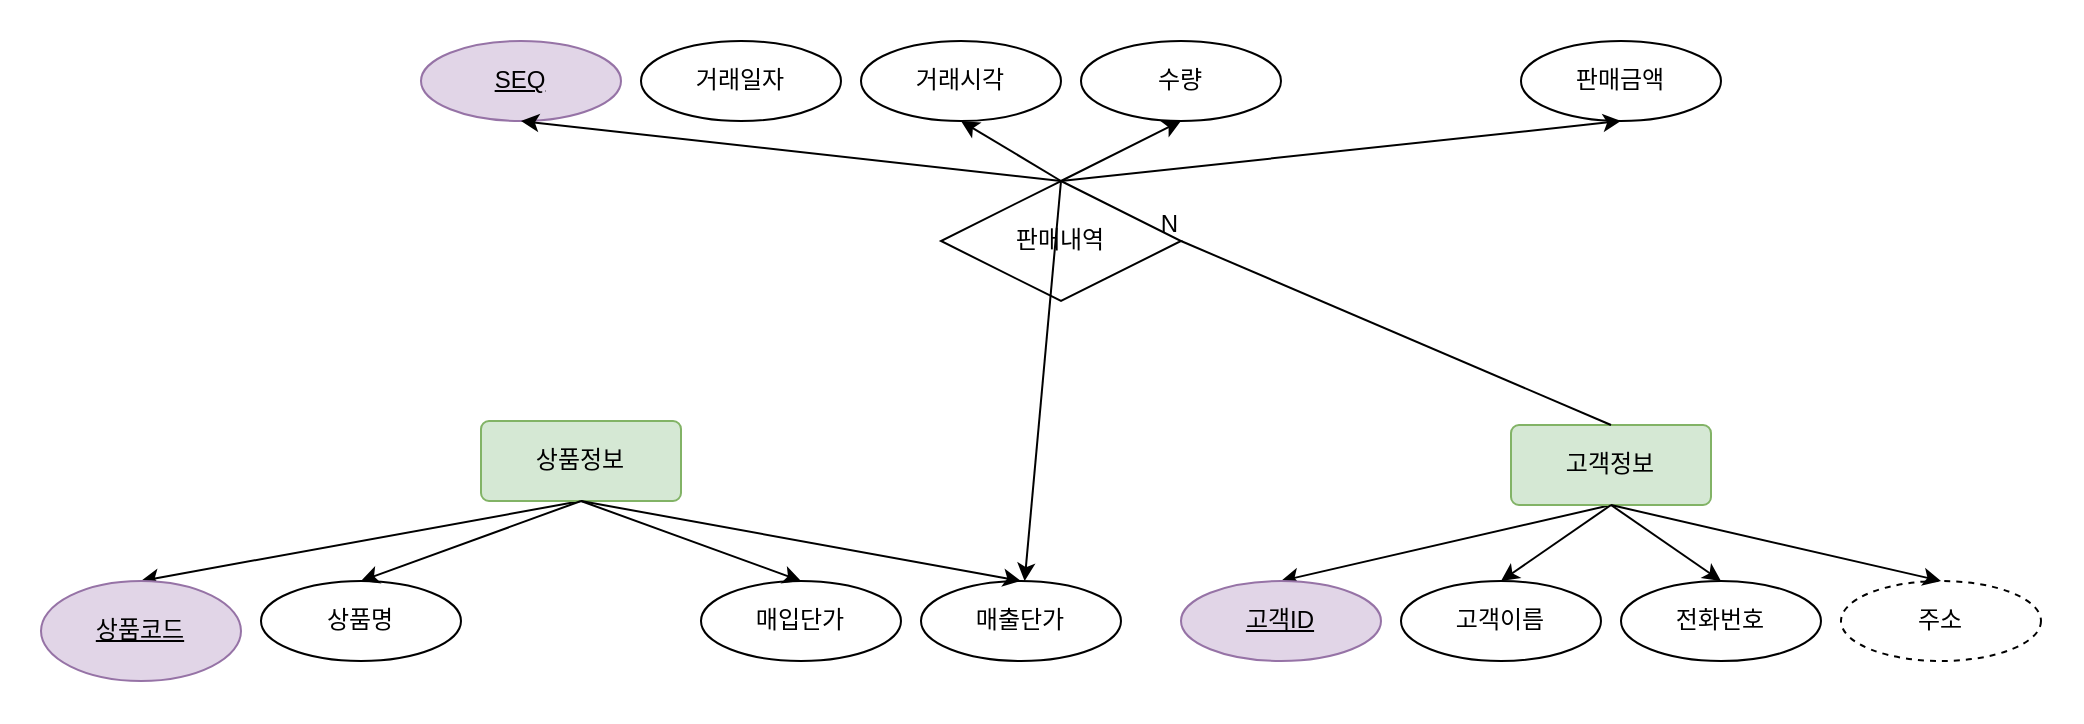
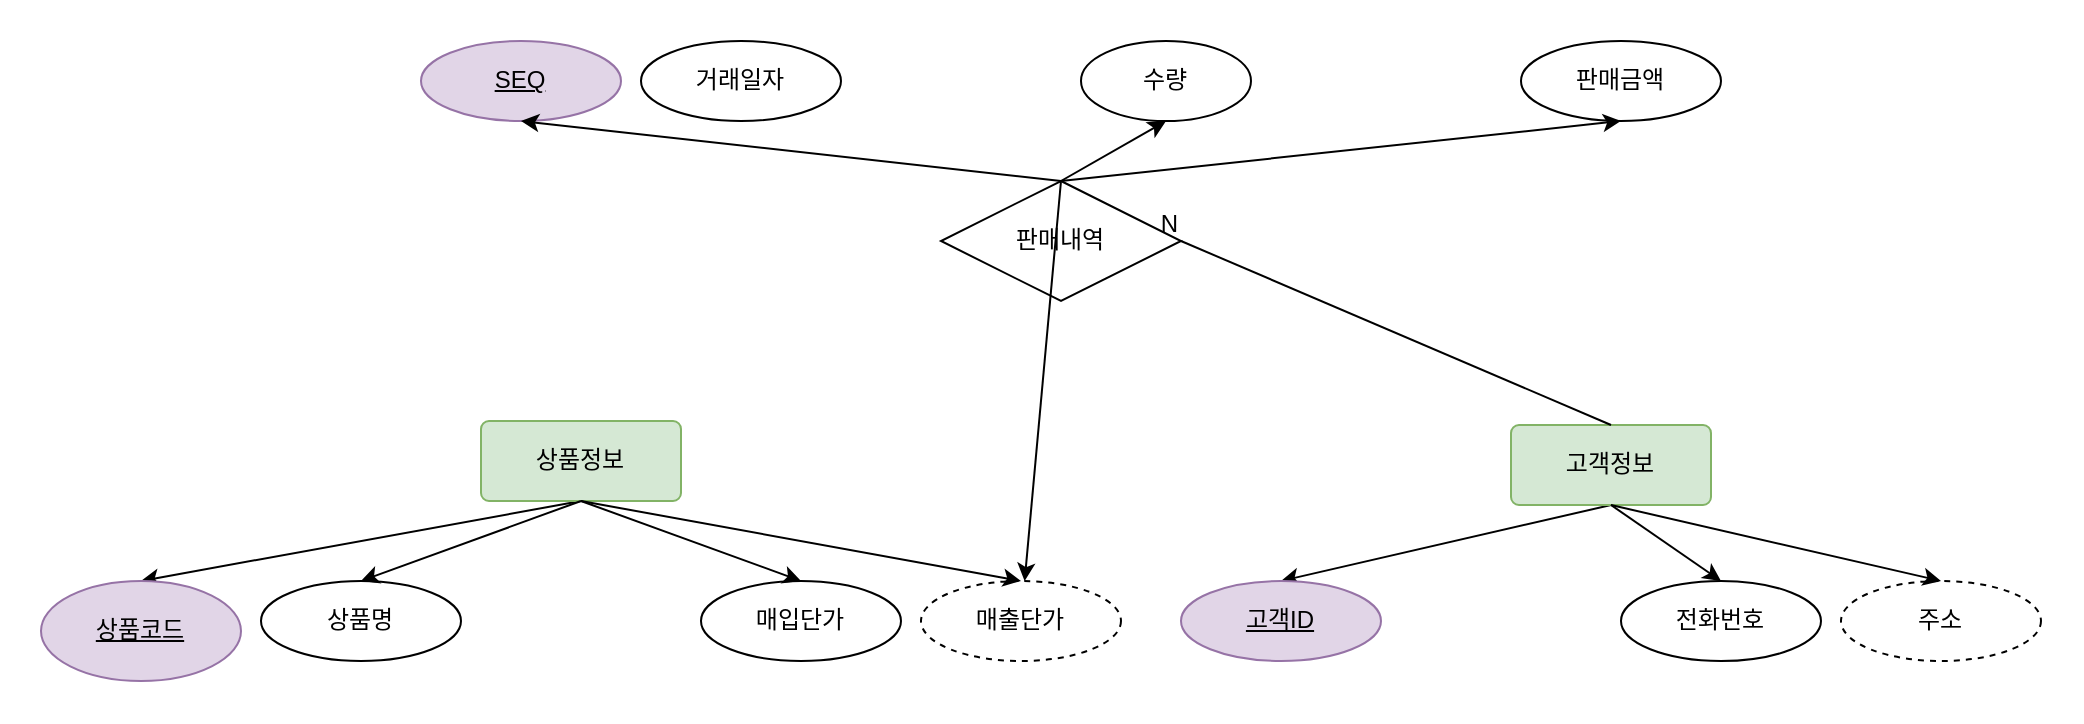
node "거래시각": removed
node "수량": size 200x80 -> 170x80
edge "판매내역" -> "거래시각": removed
edge "고객정보" -> "고객이름": removed
node "매출단가": style solid -> dashed
node "고객이름": removed
